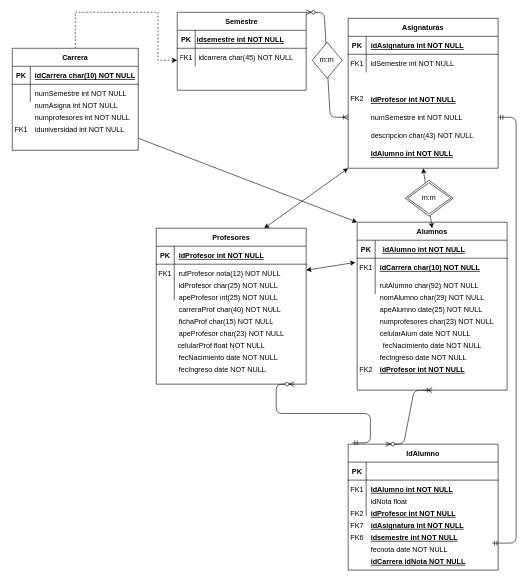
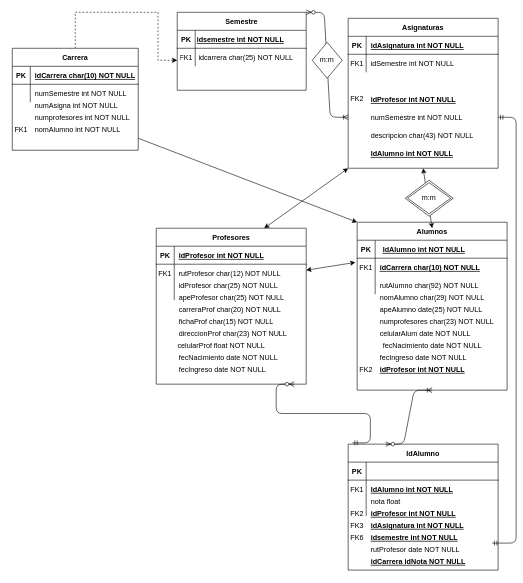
node "idcarrera char(45) NOT NULL": label "idcarrera char(45) NOT NULL" -> "idcarrera char(25) NOT NULL"
node "iduniversidad int NOT NULL": label "iduniversidad int NOT NULL" -> "nomAlumno int NOT NULL"
node "rutProfesor nota(12) NOT NULL": label "rutProfesor nota(12) NOT NULL" -> "rutProfesor char(12) NOT NULL"
node "apeProfesor int(25) NOT NULL": label "apeProfesor int(25) NOT NULL" -> "apeProfesor char(25) NOT NULL"
node "carreraProf char(40) NOT NULL": label "carreraProf char(40) NOT NULL" -> "carreraProf char(20) NOT NULL"
node "apeProfesor char(23) NOT NULL": label "apeProfesor char(23) NOT NULL" -> "direccionProf char(23) NOT NULL"
node "idNota float": label "idNota float" -> "nota float"
node "FK7": label "FK7" -> "FK3"
node "fecnota date NOT NULL": label "fecnota date NOT NULL" -> "rutProfesor date NOT NULL"
